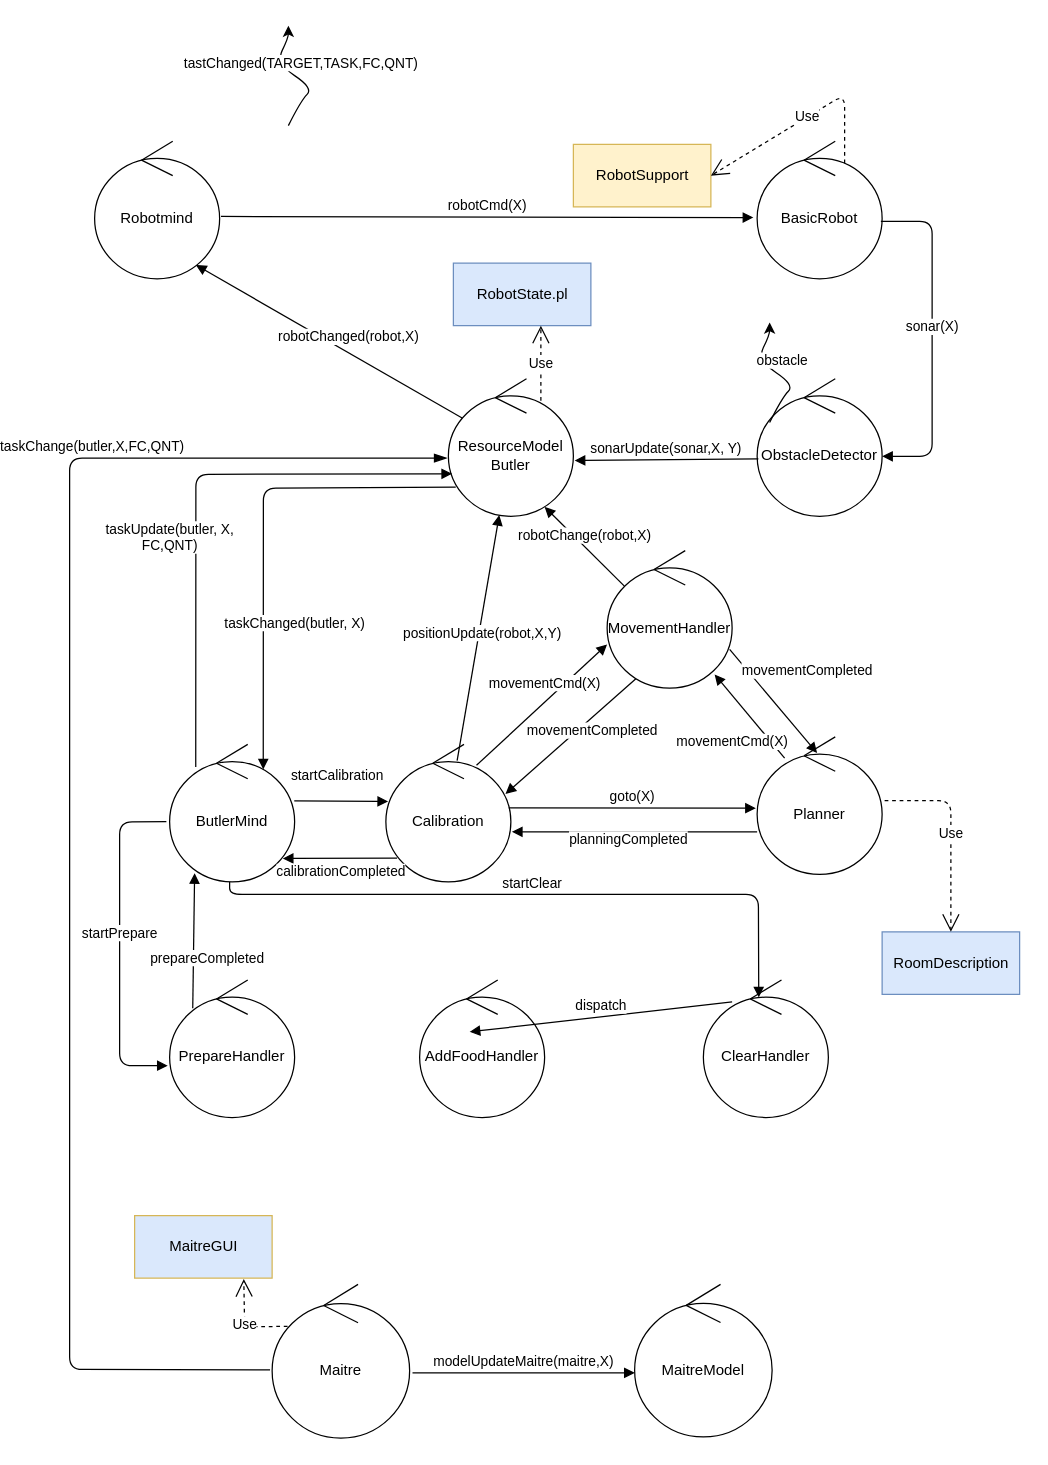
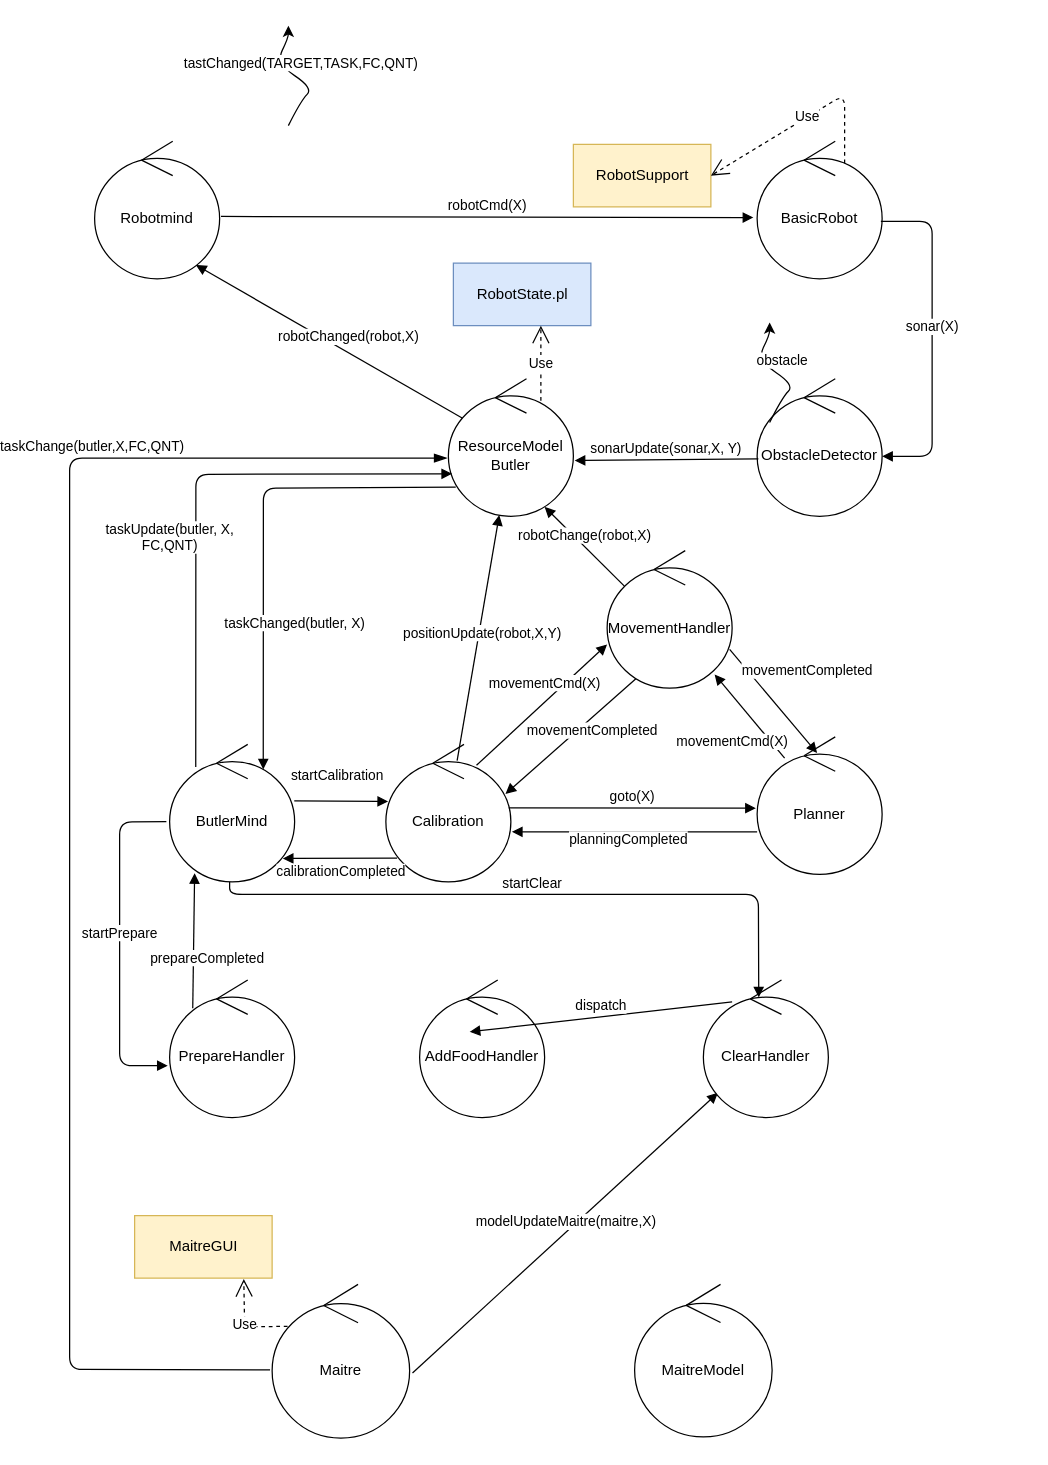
edge "Planner" -> "RoomDescription": removed, label "Use"
node "RoomDescription": removed
node "MaitreGUI": fillcolor #dae8fc -> #fff2cc
edge "Maitre" -> "MaitreModel": now "Maitre" -> "ClearHandler"
